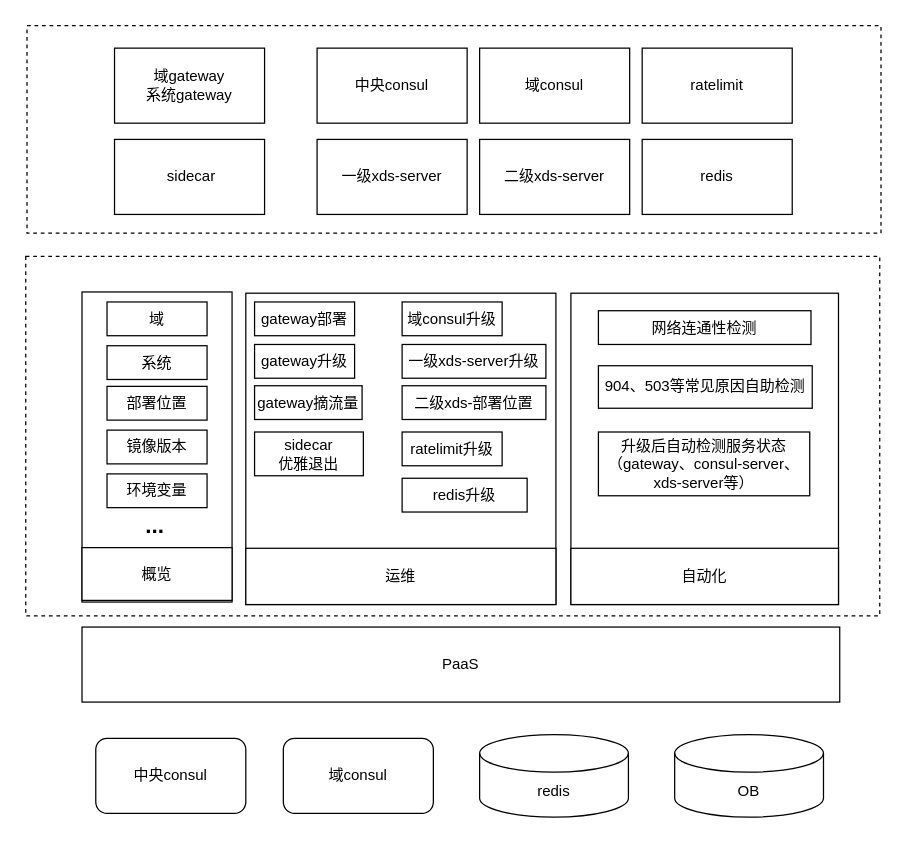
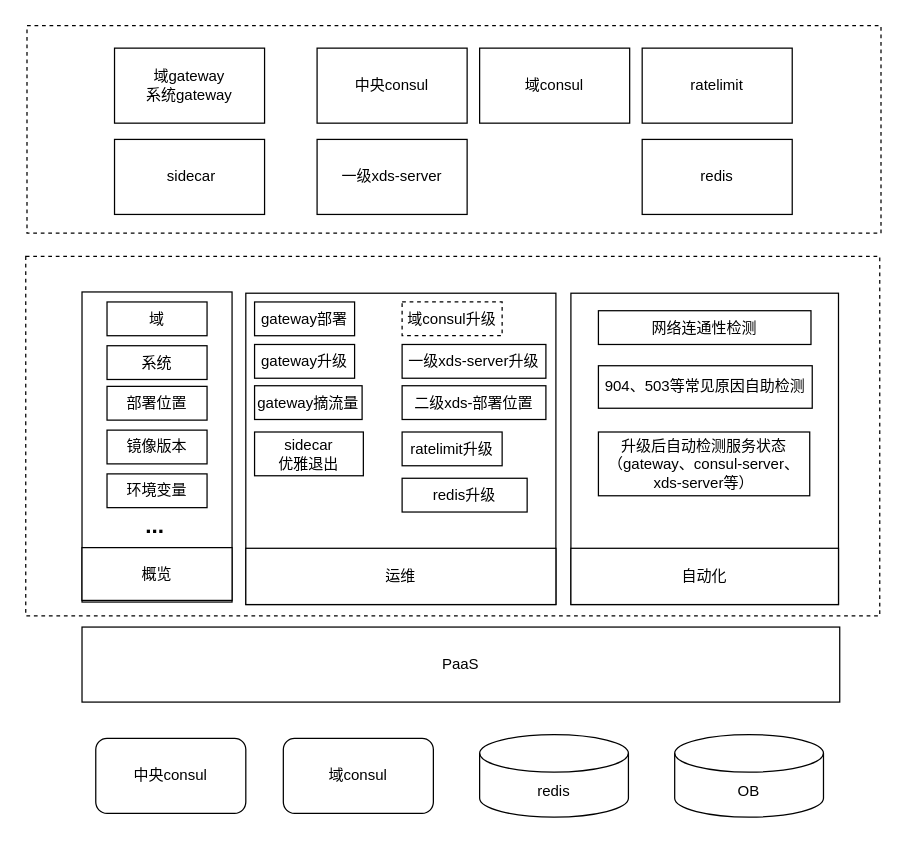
node "二级xds-server": removed
node "域consul升级": style solid -> dashed
